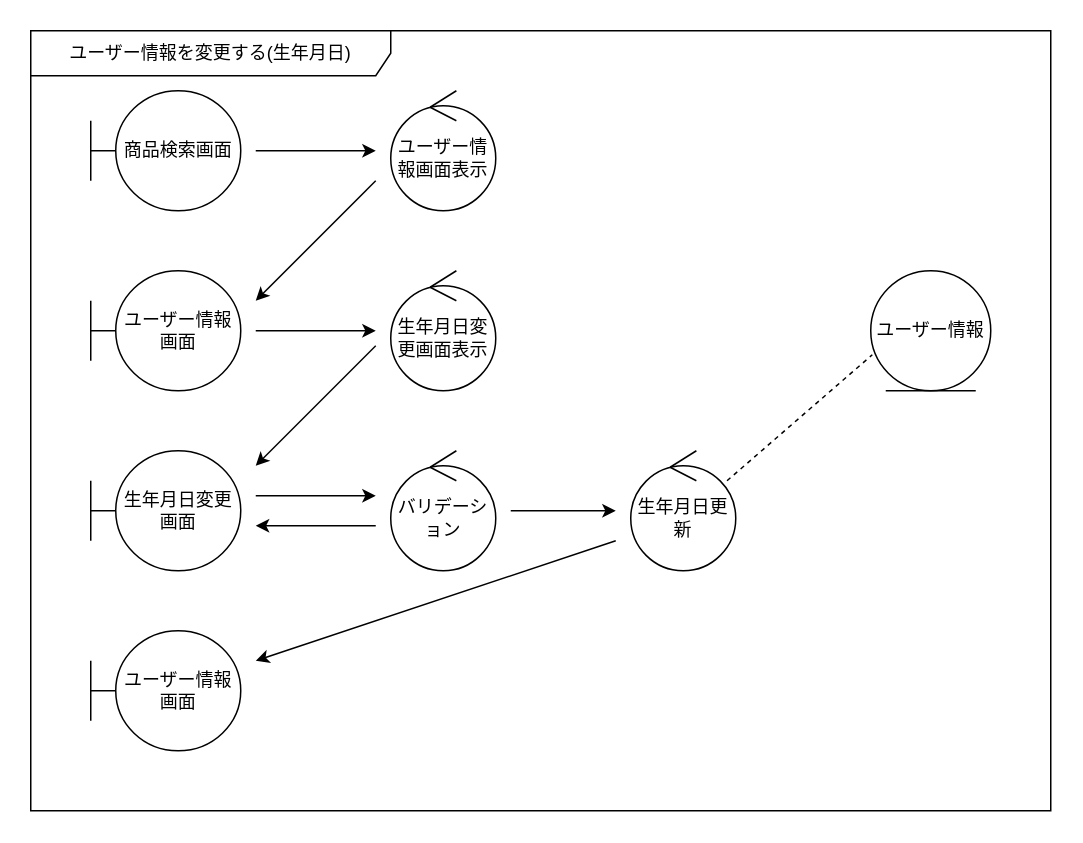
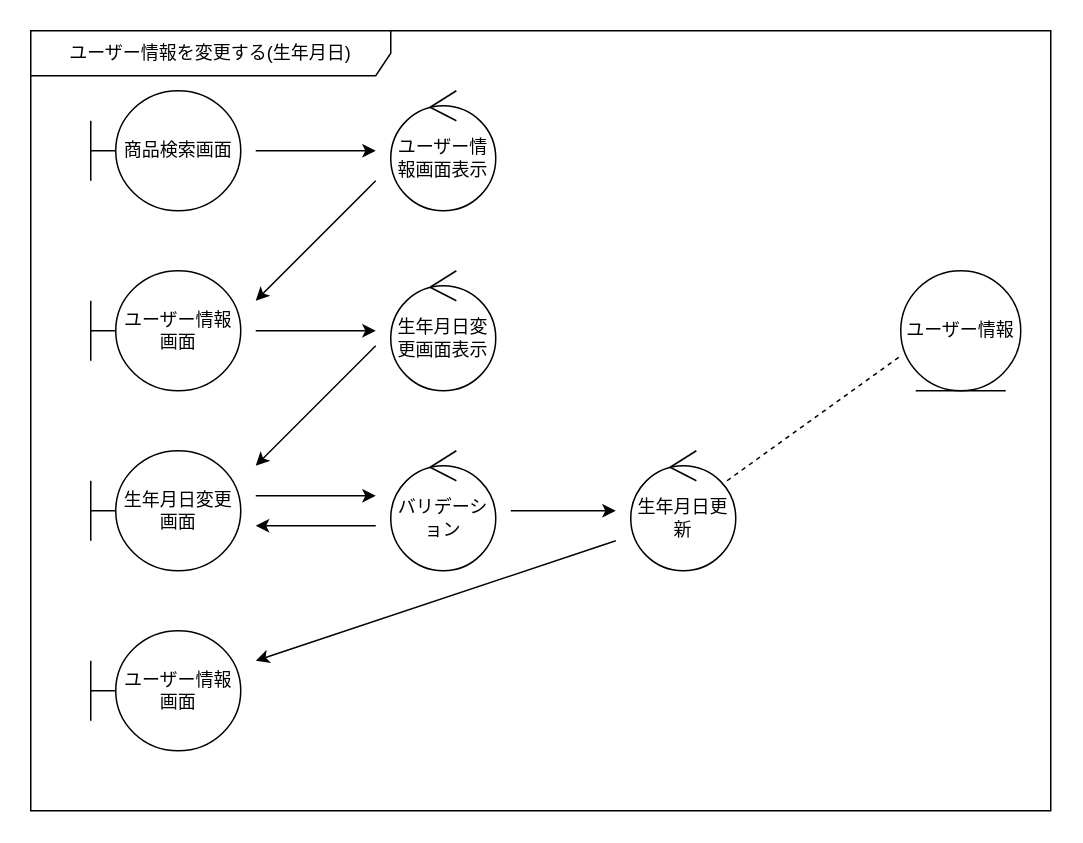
node "ユーザー情報": moved (931, 331) -> (961, 331)
